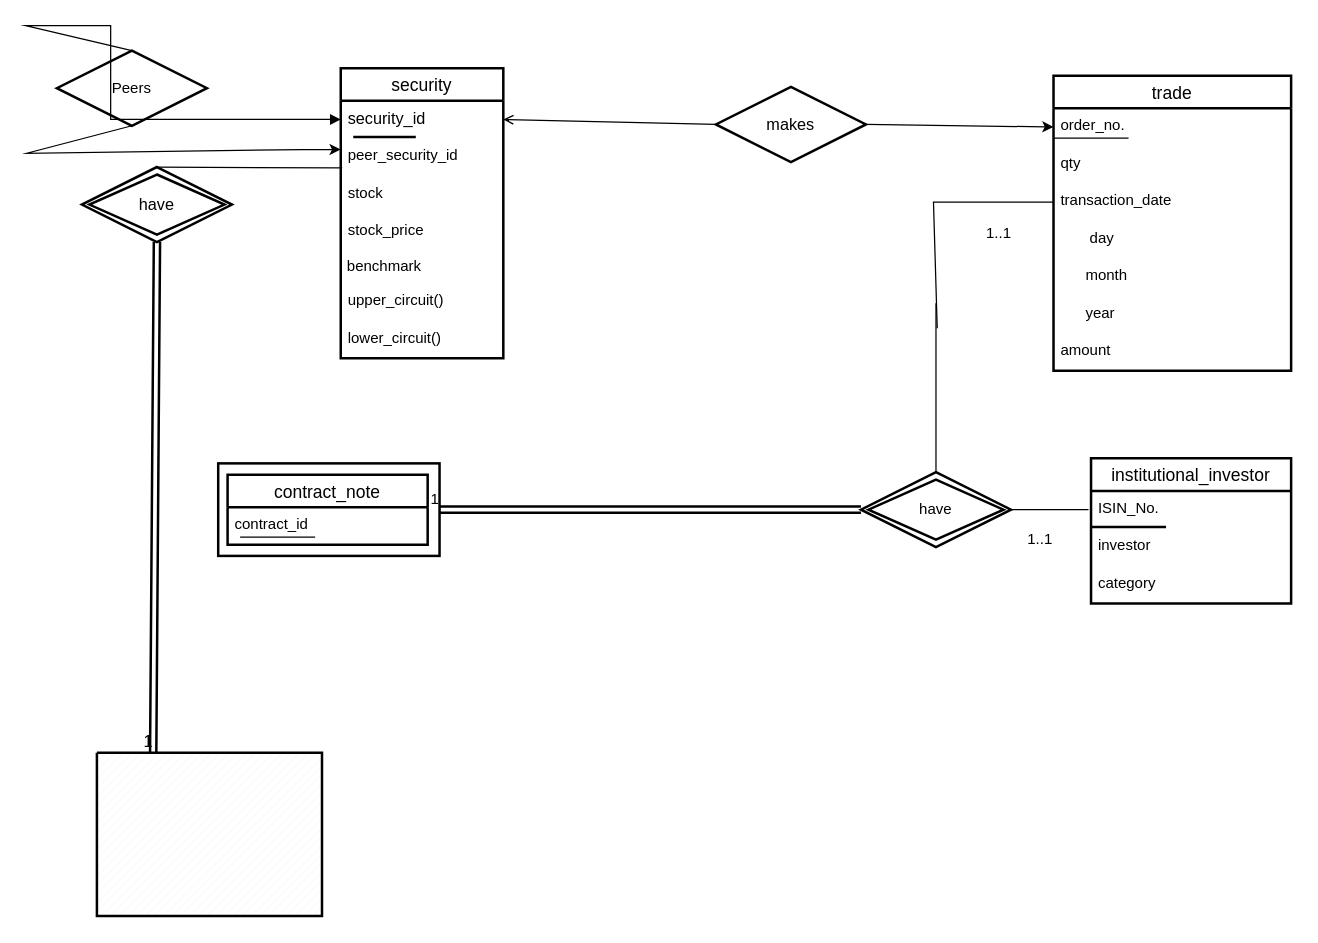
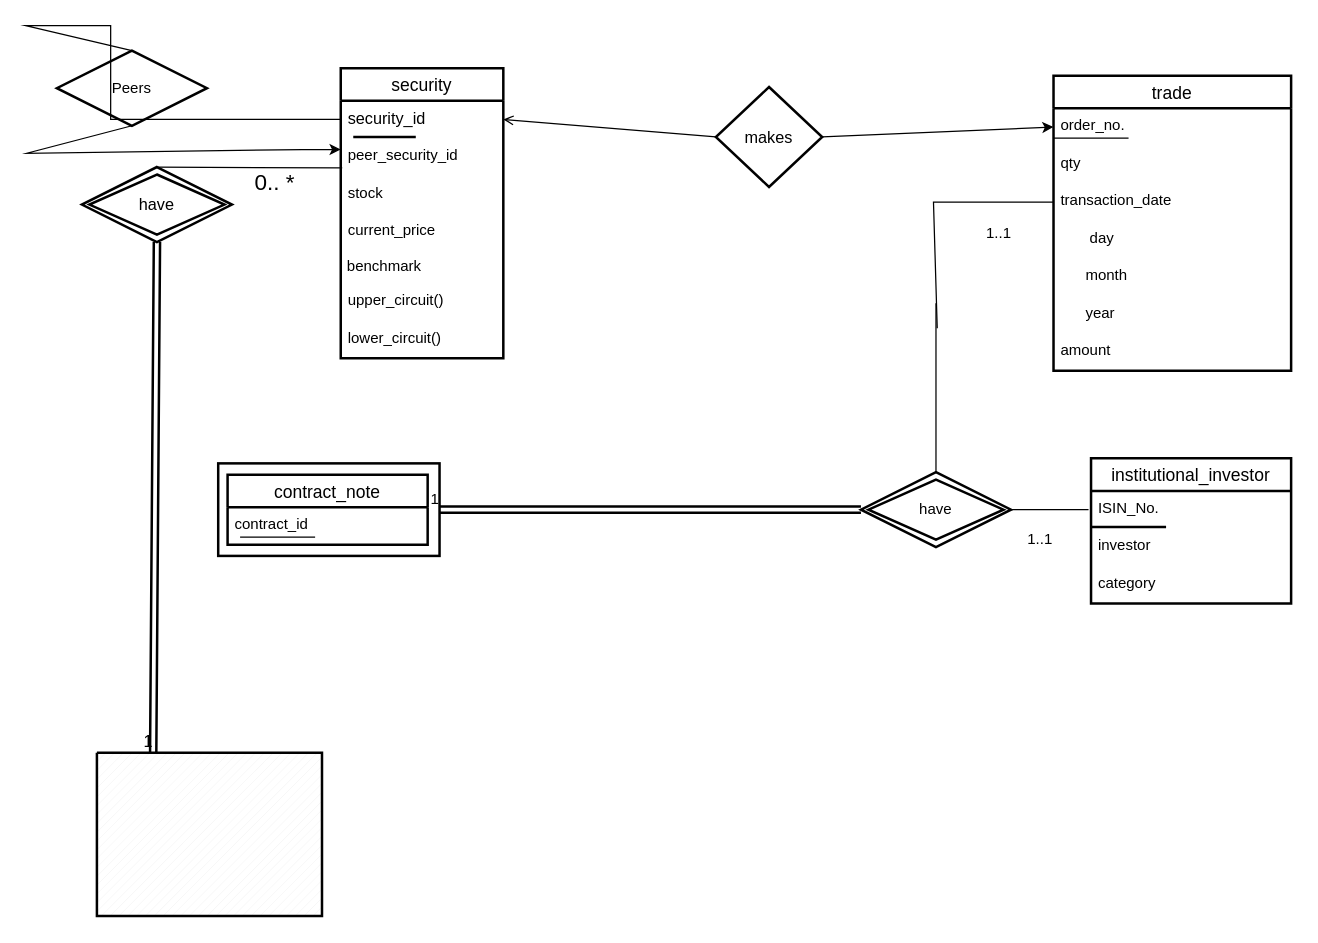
edge "Peers" -> "security_id": arrowhead block -> none
node "makes": size 150x75 -> 106x100
node "0.. *": added
node "stock_price": label "stock_price" -> "current_price"
